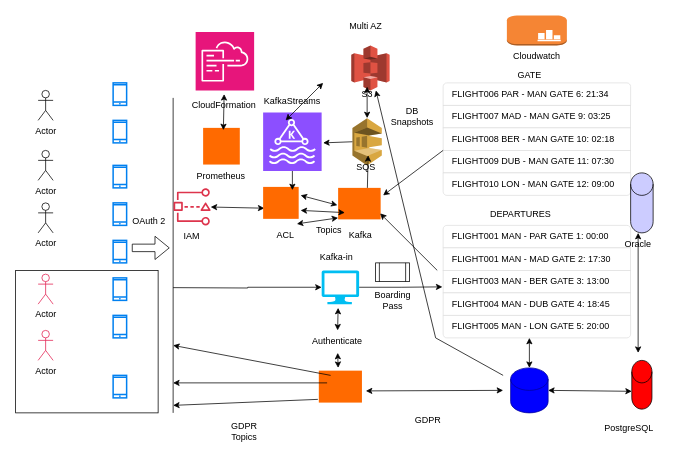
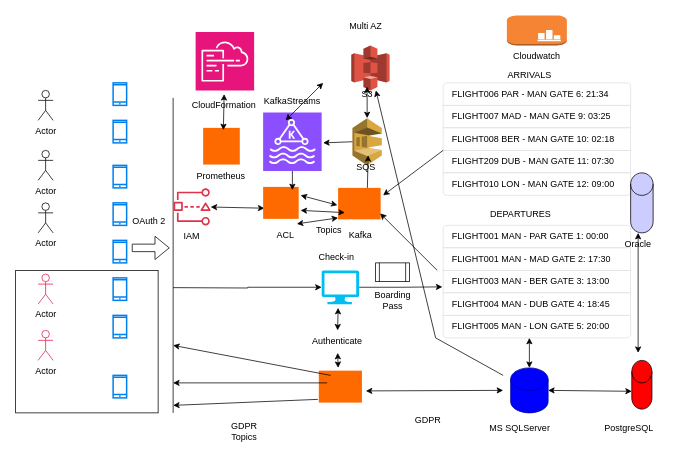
node "GATE": label "GATE" -> "ARRIVALS"
node "DB Snapshots": removed
node "FLIGHT009 DUB - MAN GATE 11: 07:30": label "FLIGHT009 DUB - MAN GATE 11: 07:30" -> "FLIGHT209 DUB - MAN GATE 11: 07:30"
node "Kafka-in": label "Kafka-in" -> "Check-in"
node "MS SQLServer": added
